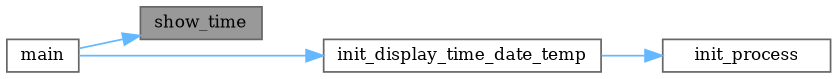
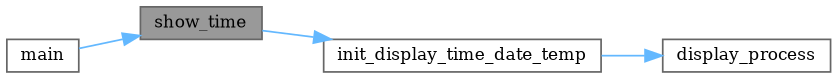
edge "main" -> "init_display_time_date_temp": now "show_time" -> "init_display_time_date_temp"
node "init_process": label "init_process" -> "display_process"
